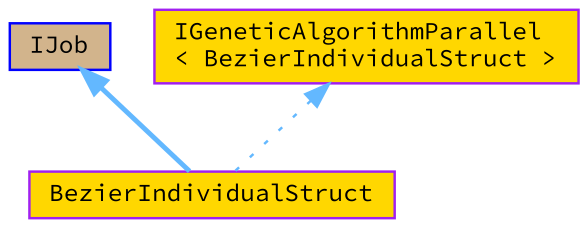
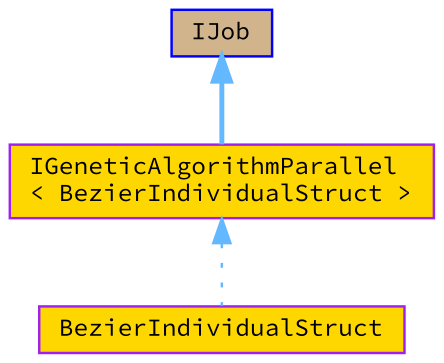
edge "BezierIndividualStruct" -> "IJob": now "IGeneticAlgorithmParallel < BezierIndividualStruct >" -> "IJob"
